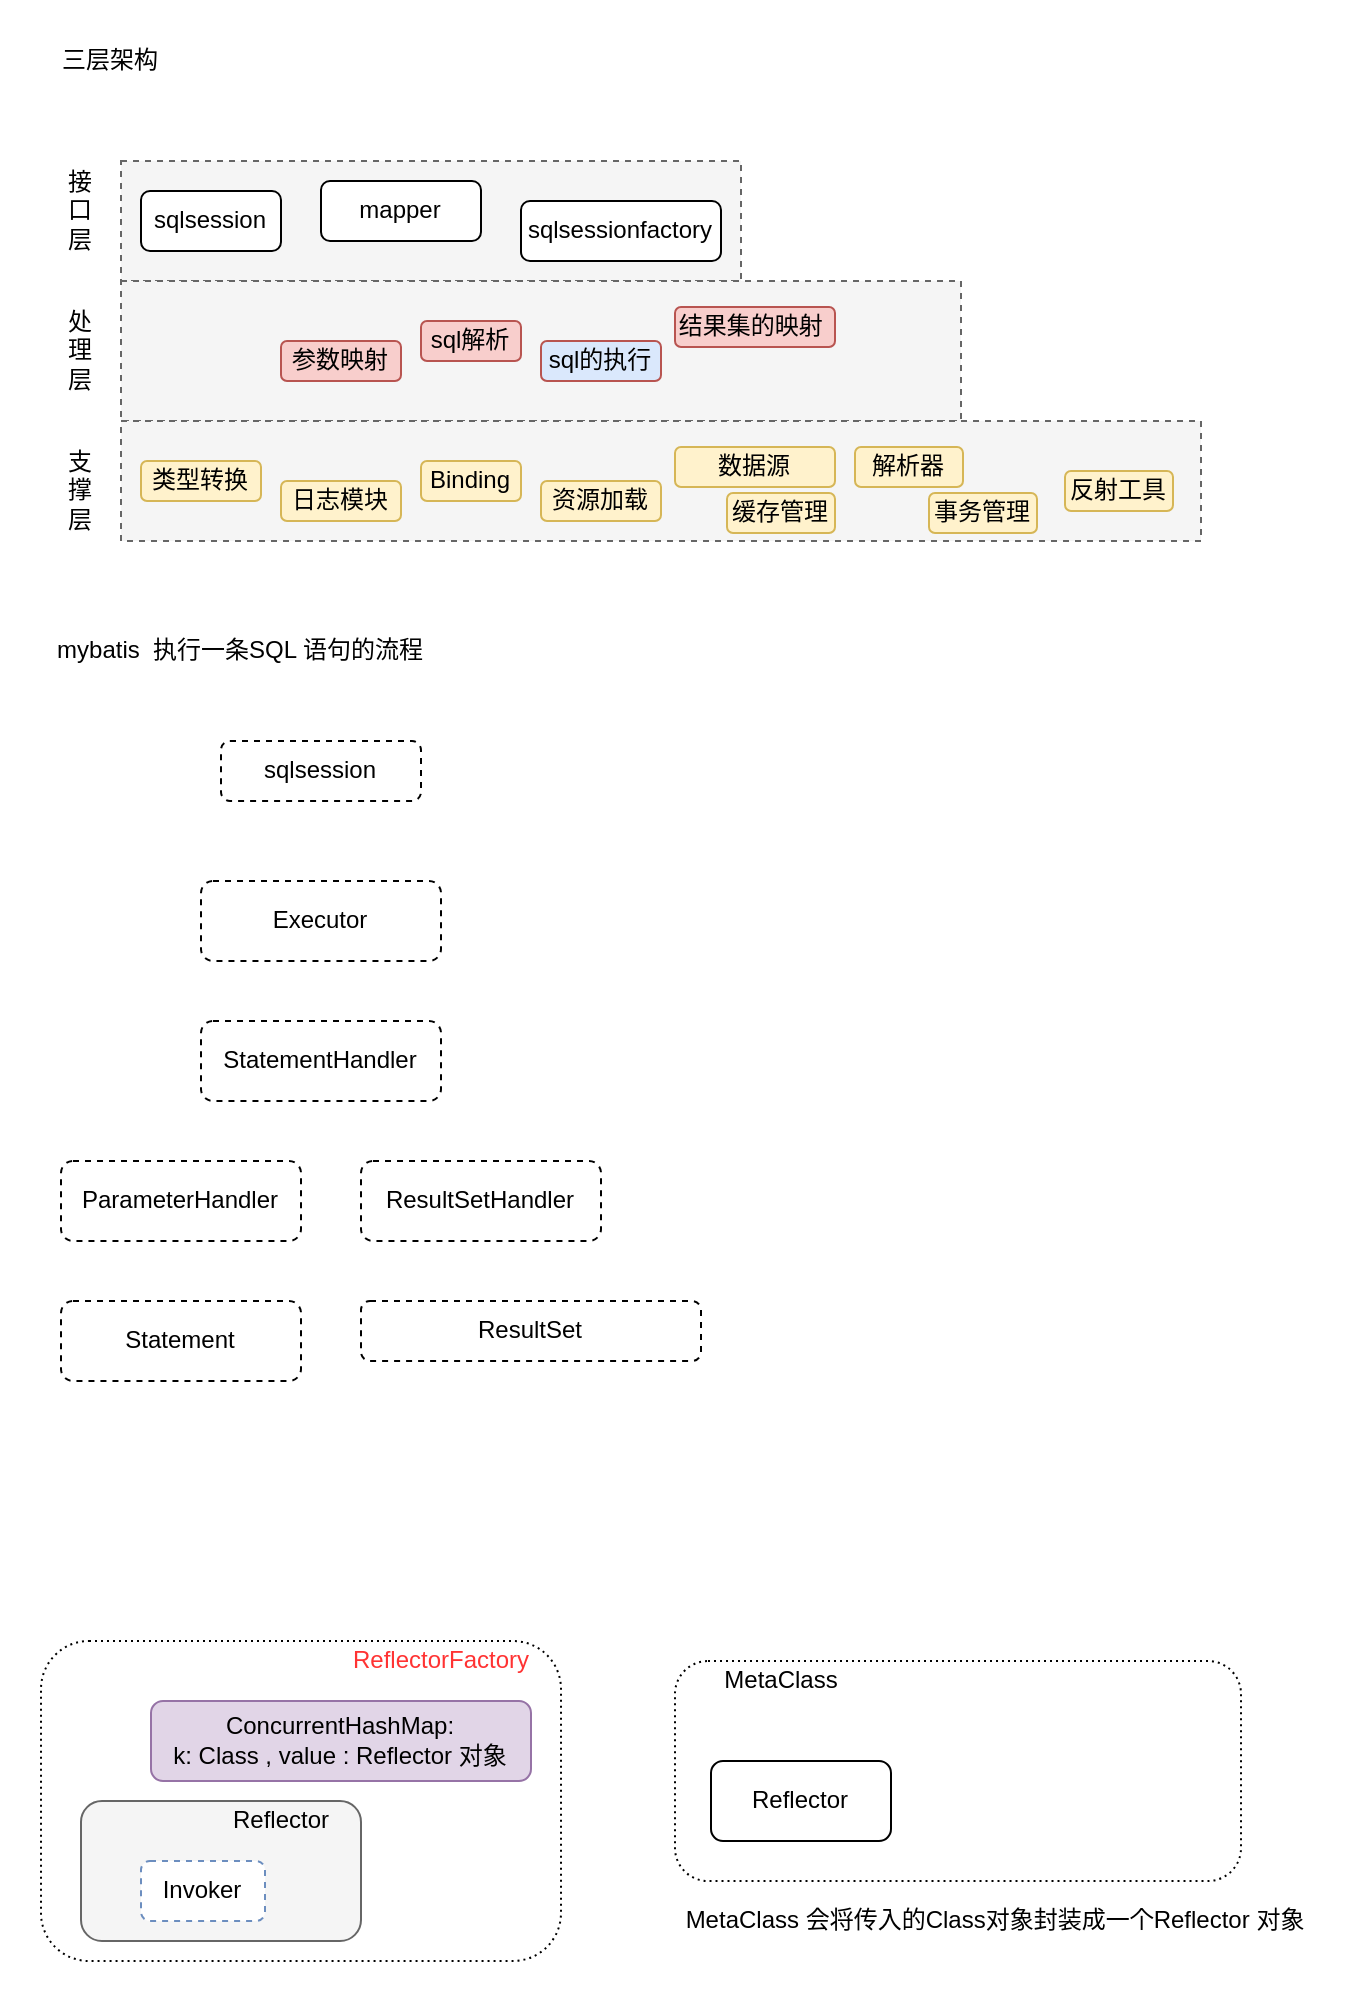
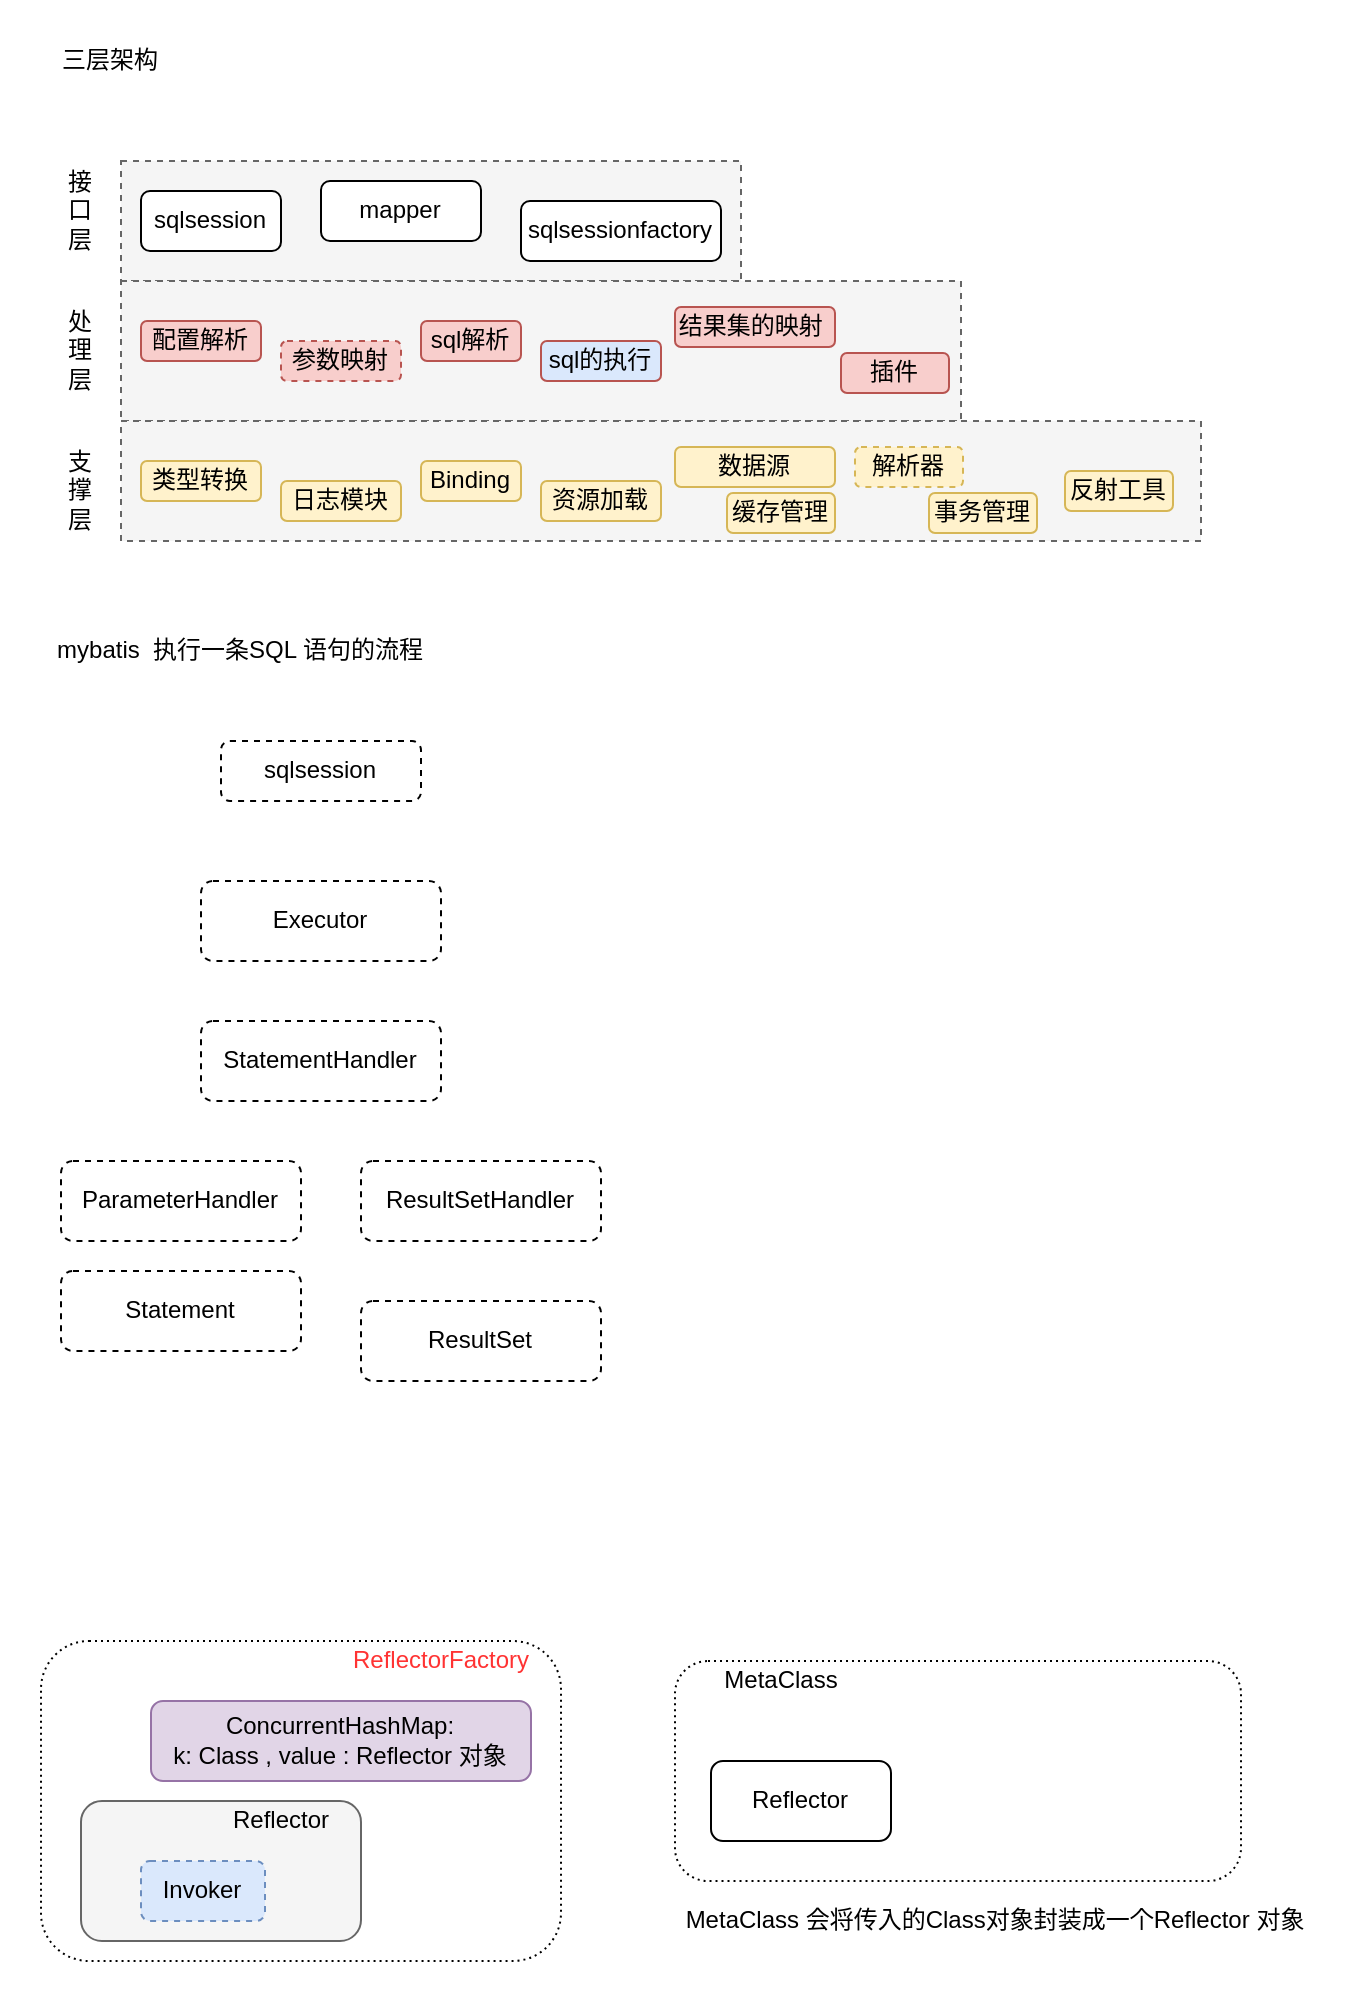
node "配置解析": added
node "参数映射": style solid -> dashed
node "插件": added
node "解析器": style solid -> dashed
node "ResultSet": size 340x60 -> 240x80
node "Statement": moved (181, 1341) -> (181, 1311)
node "Invoker": fillcolor #ffffff -> #dae8fc
